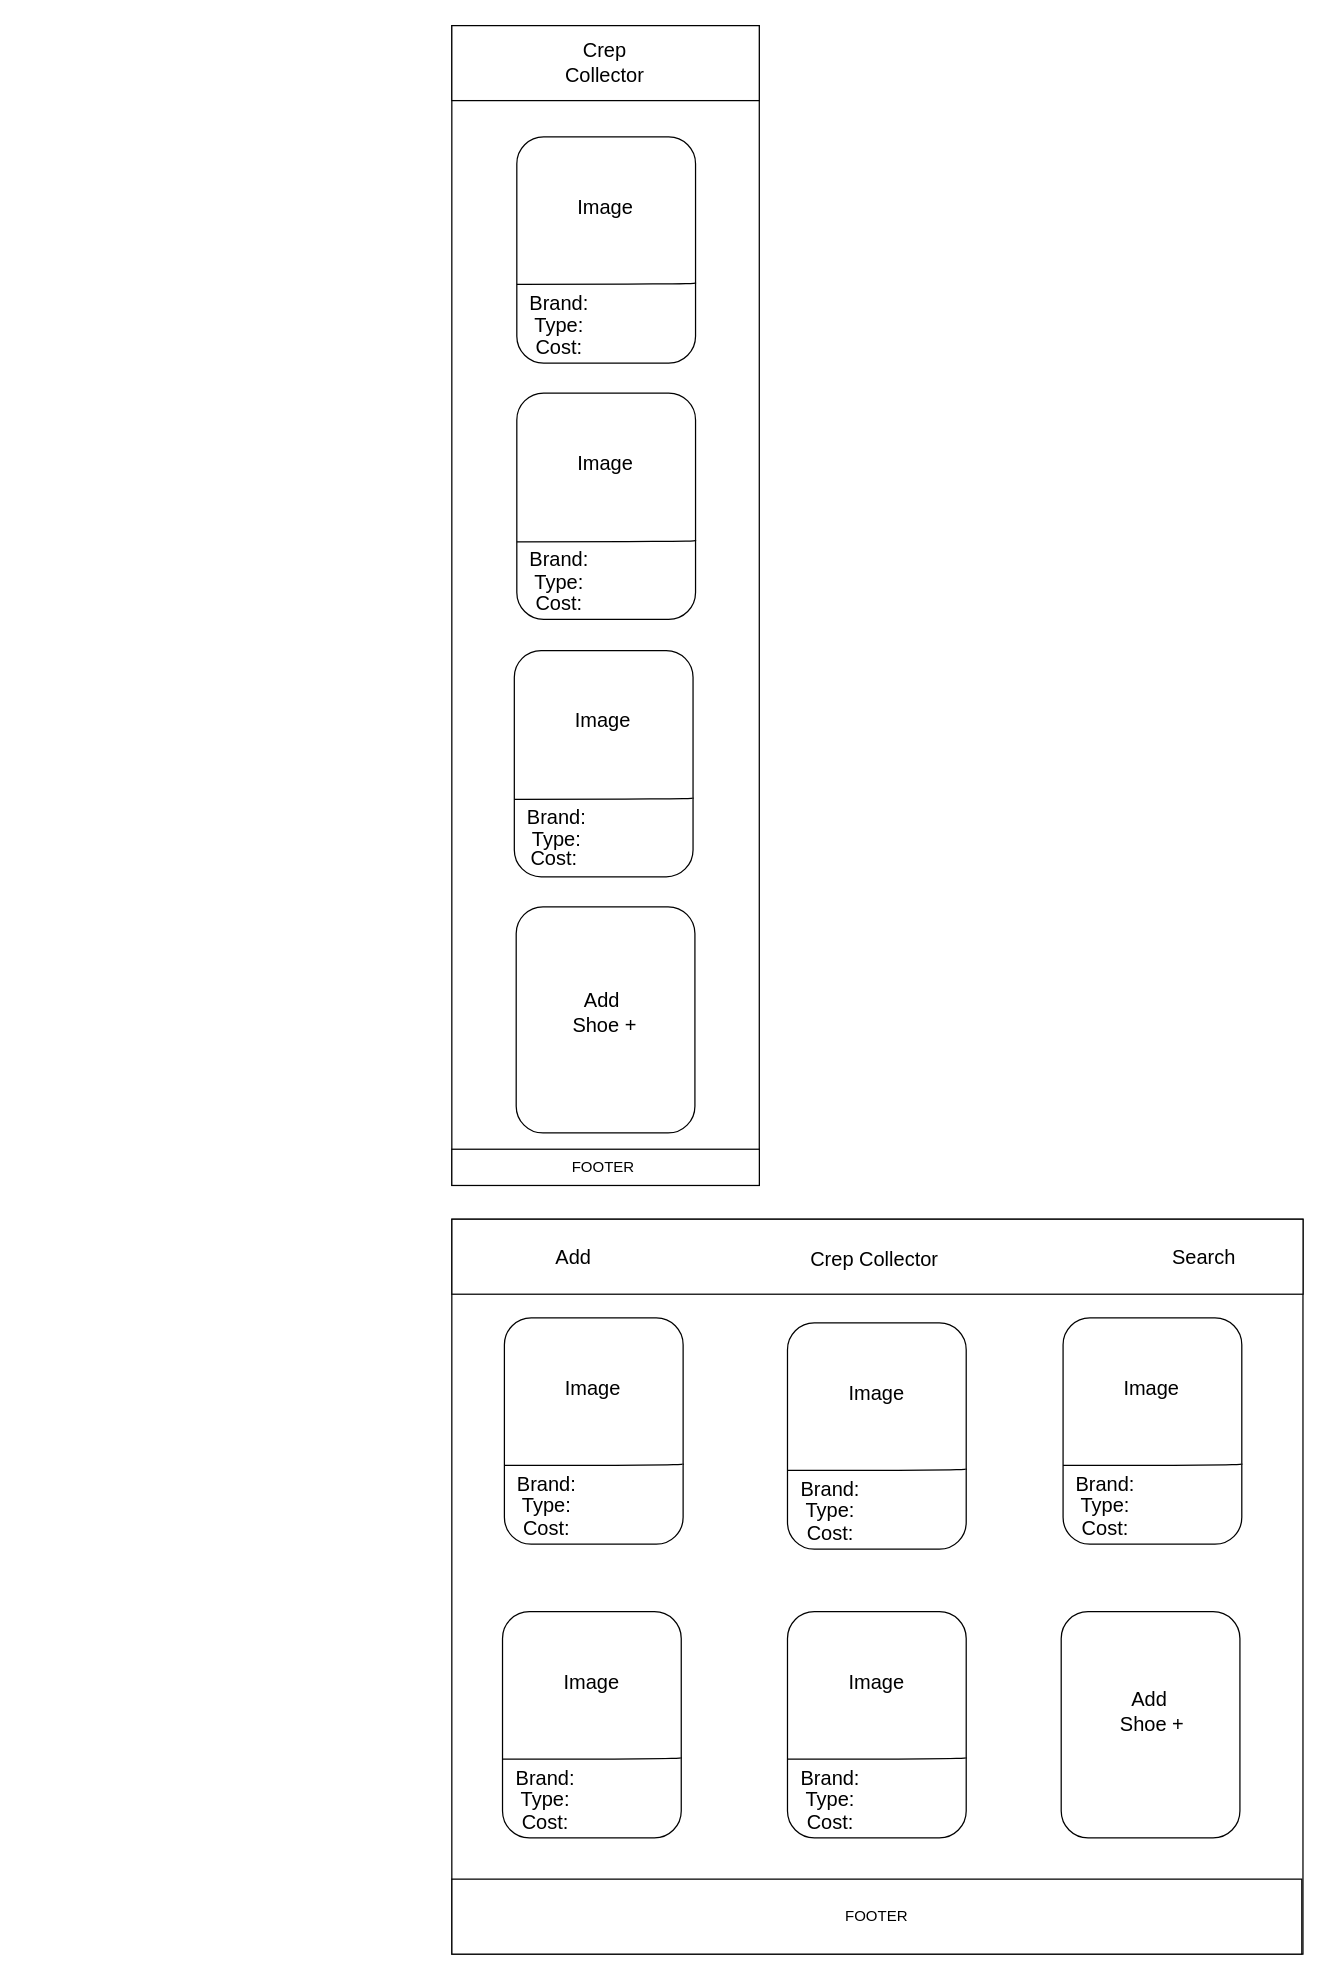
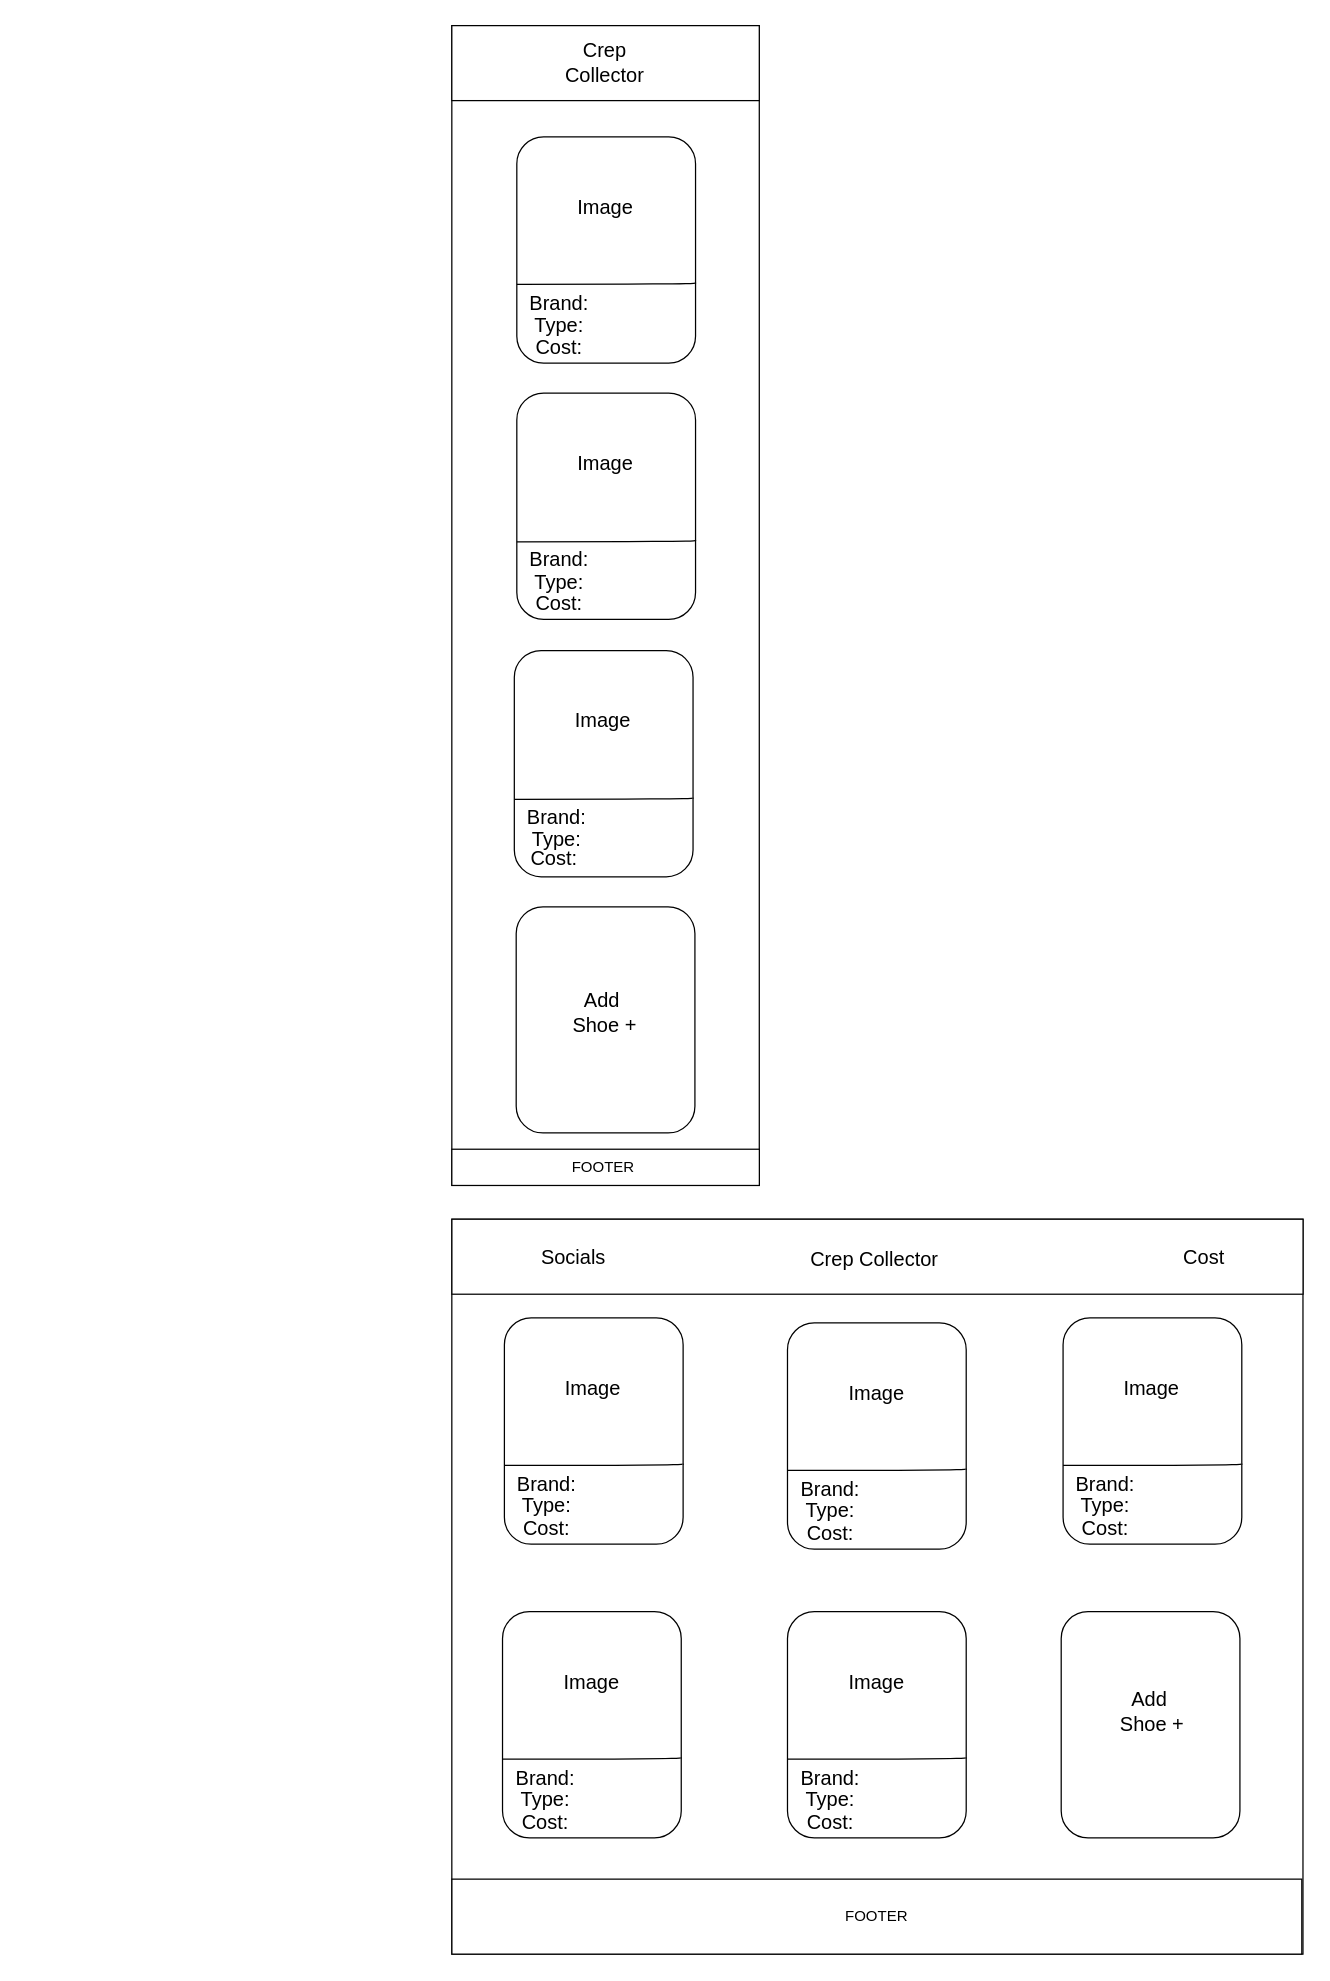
node "Add": label "Add" -> "Socials"
node "Search": label "Search" -> "Cost"
